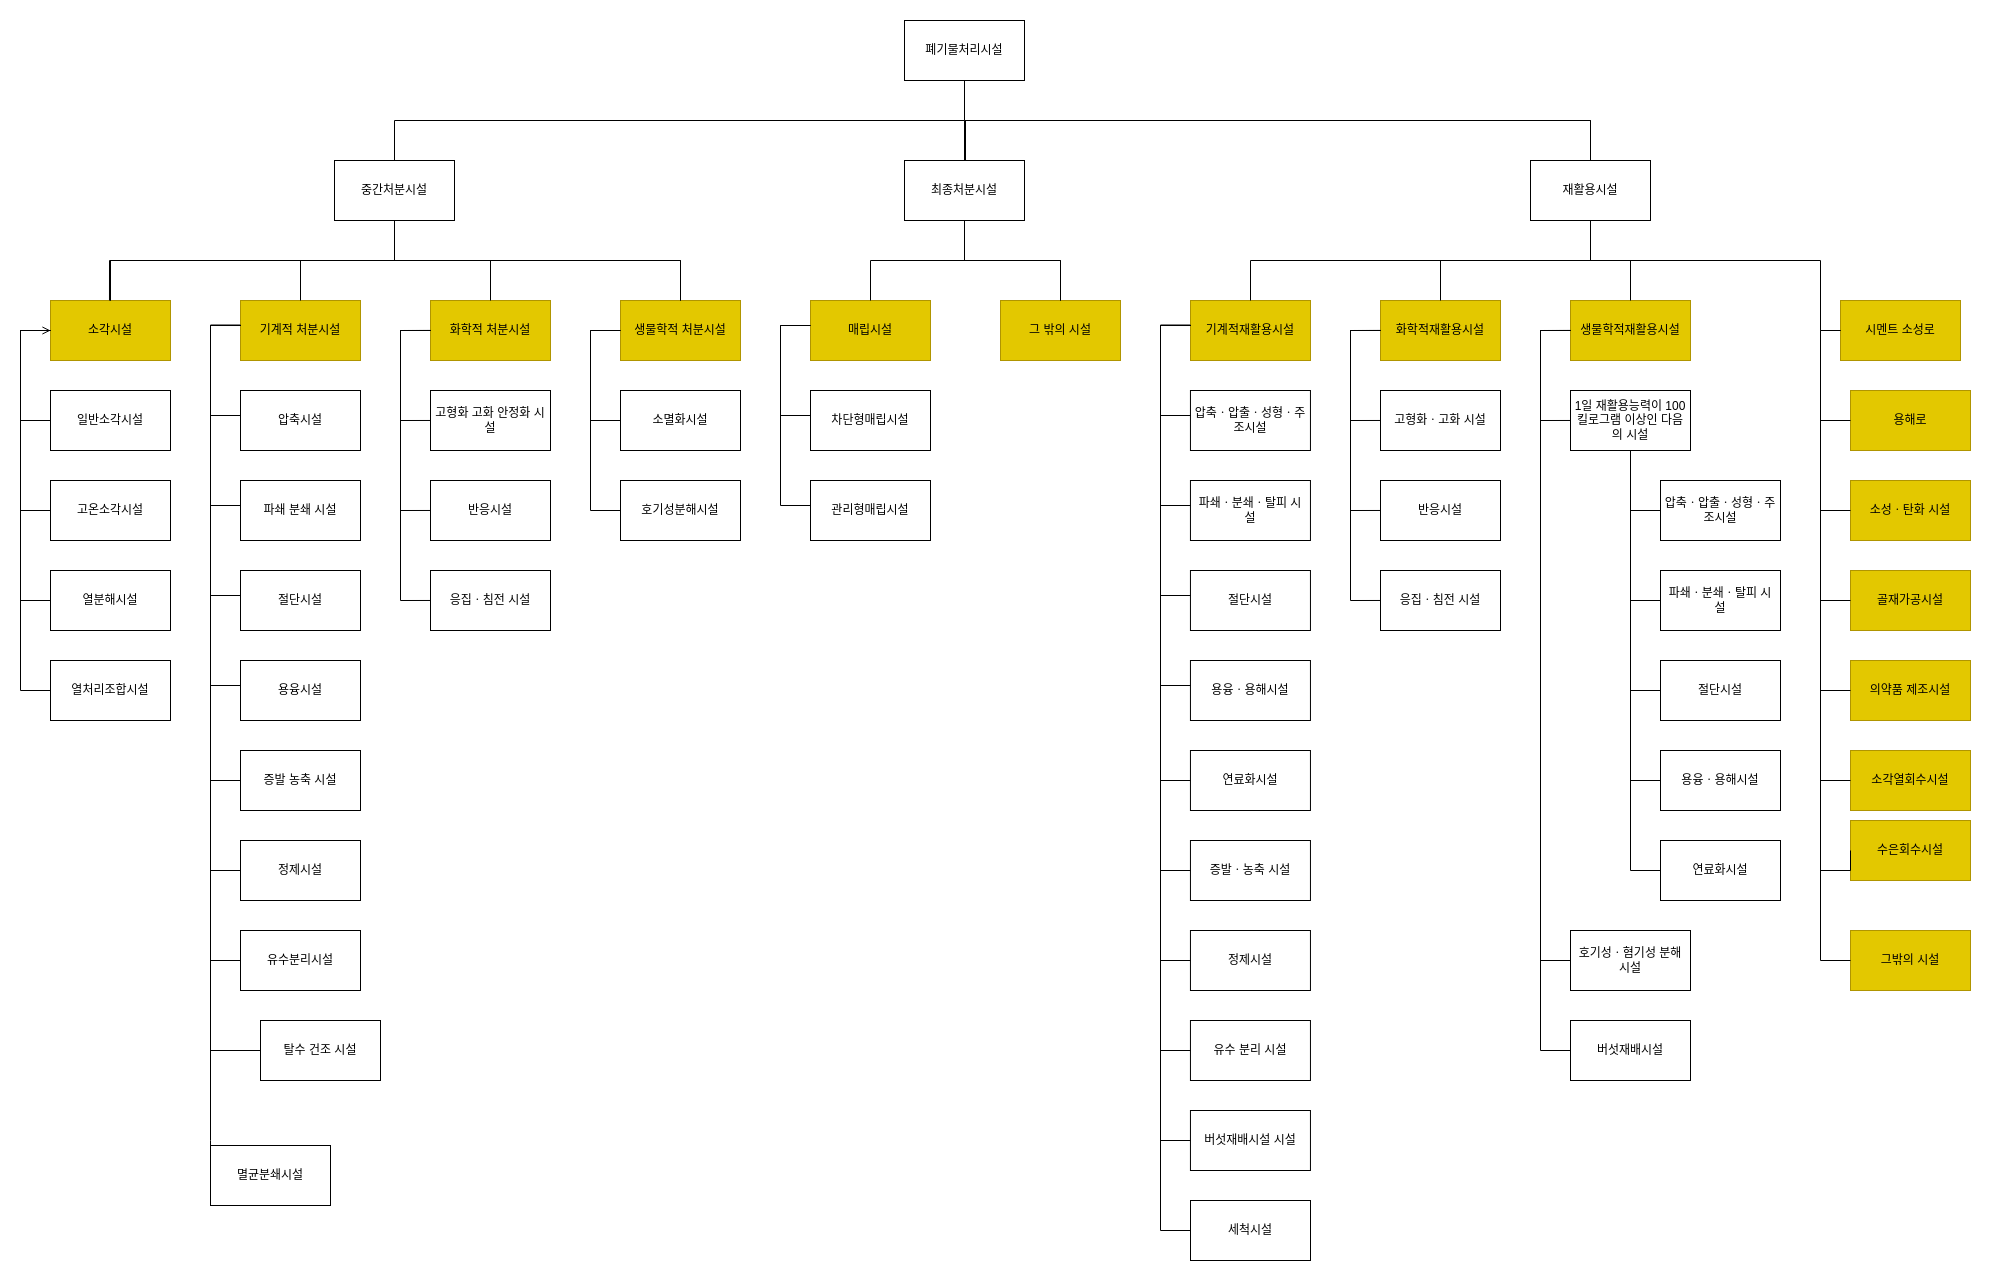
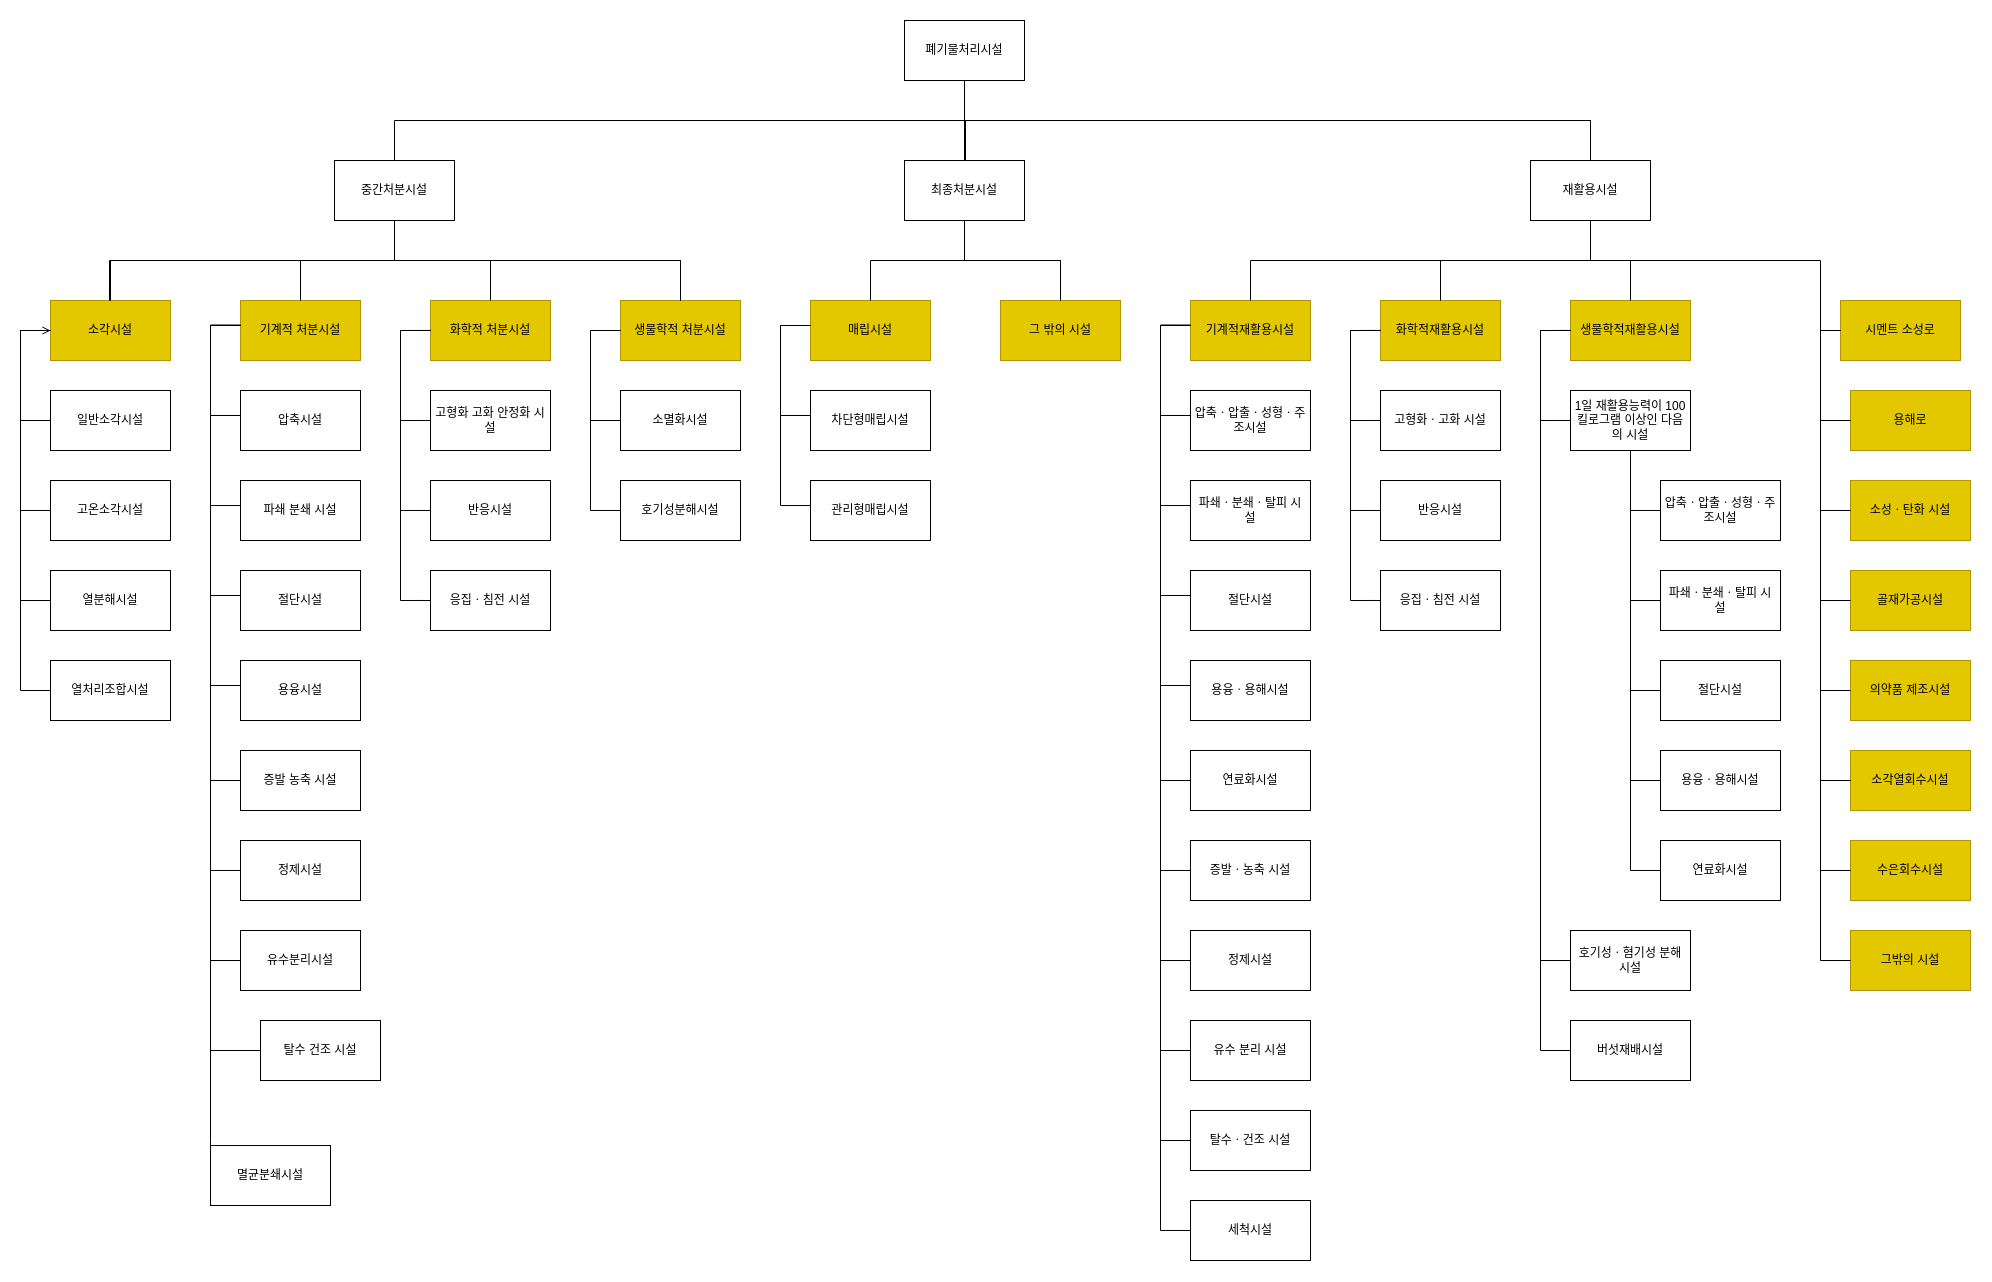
node "수은회수시설": moved (1911, 851) -> (1911, 871)
node "버섯재배시설 시설": label "버섯재배시설 시설" -> "탈수ㆍ건조 시설"
